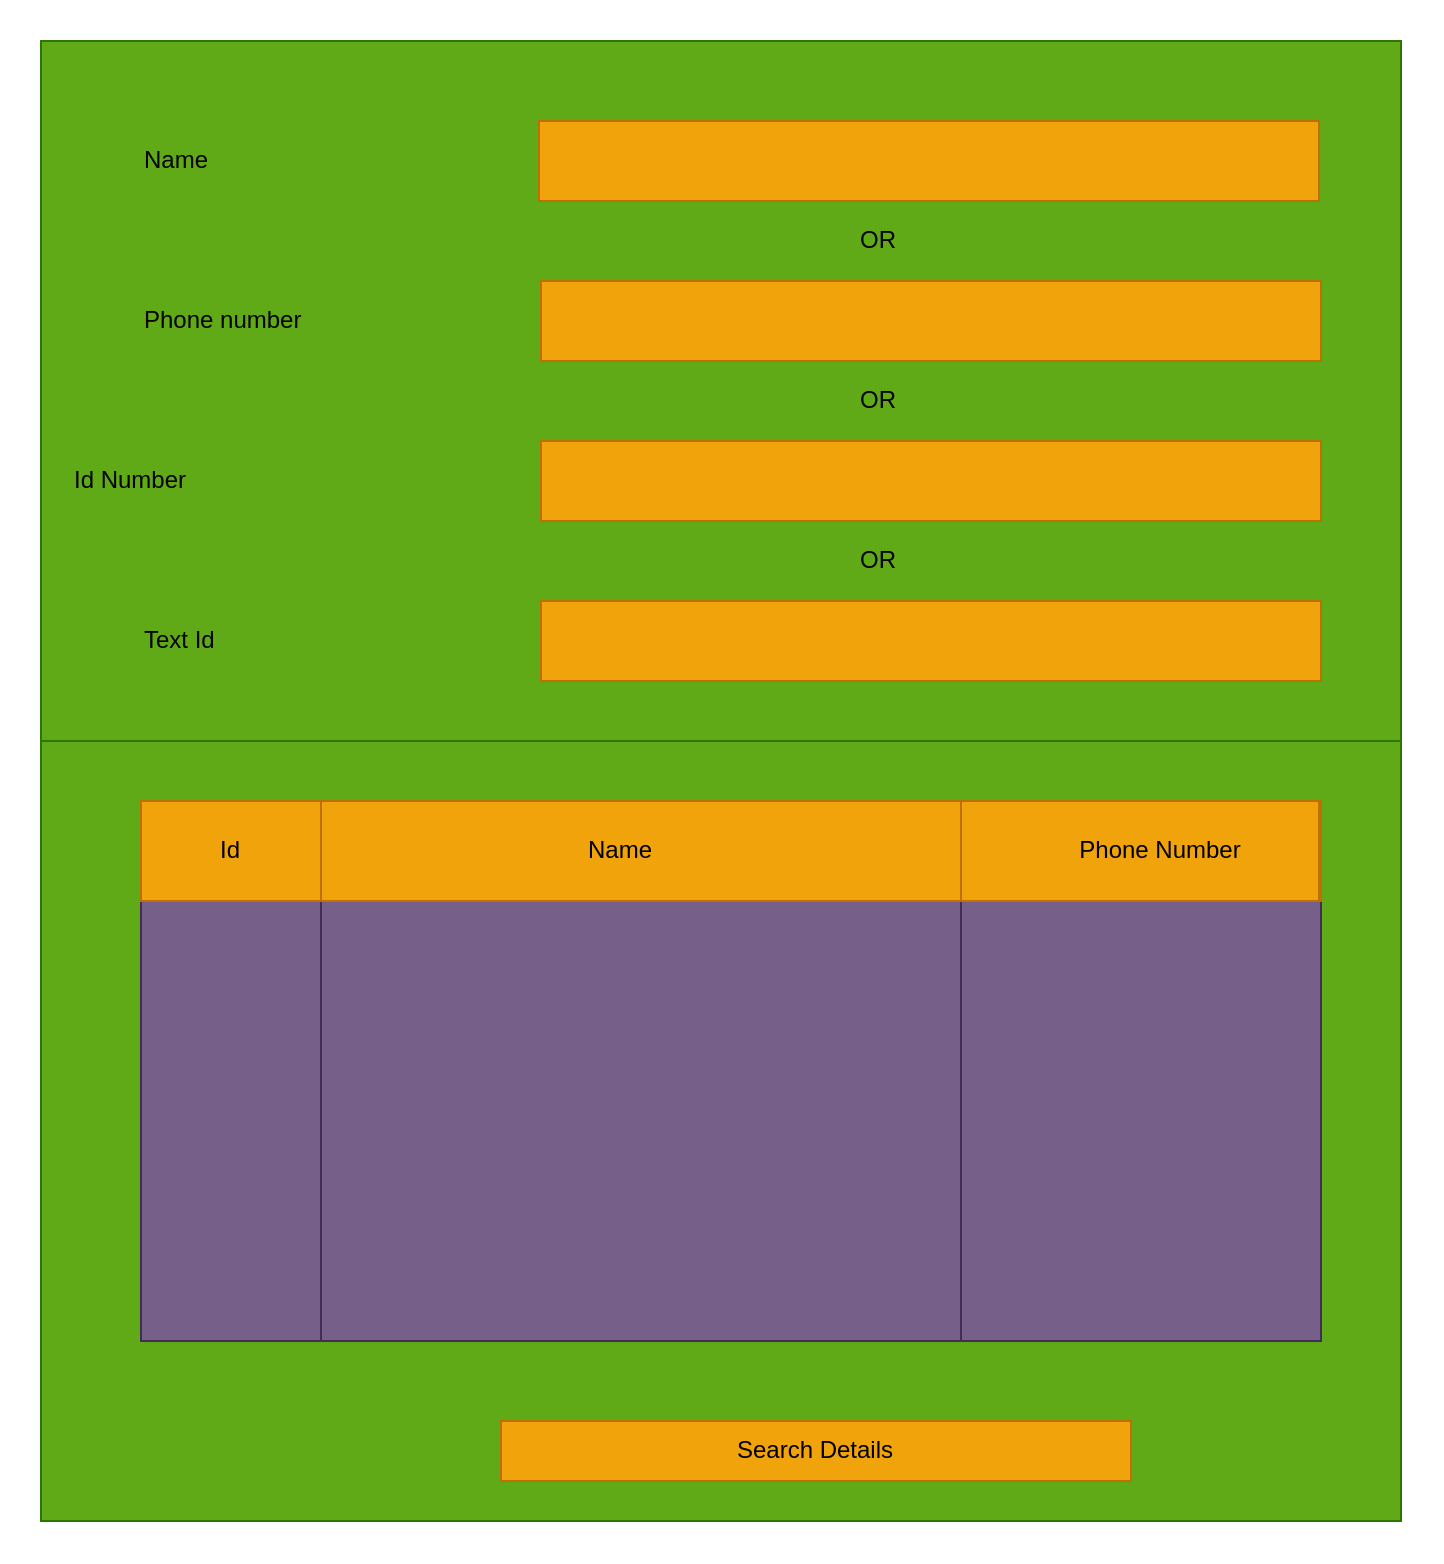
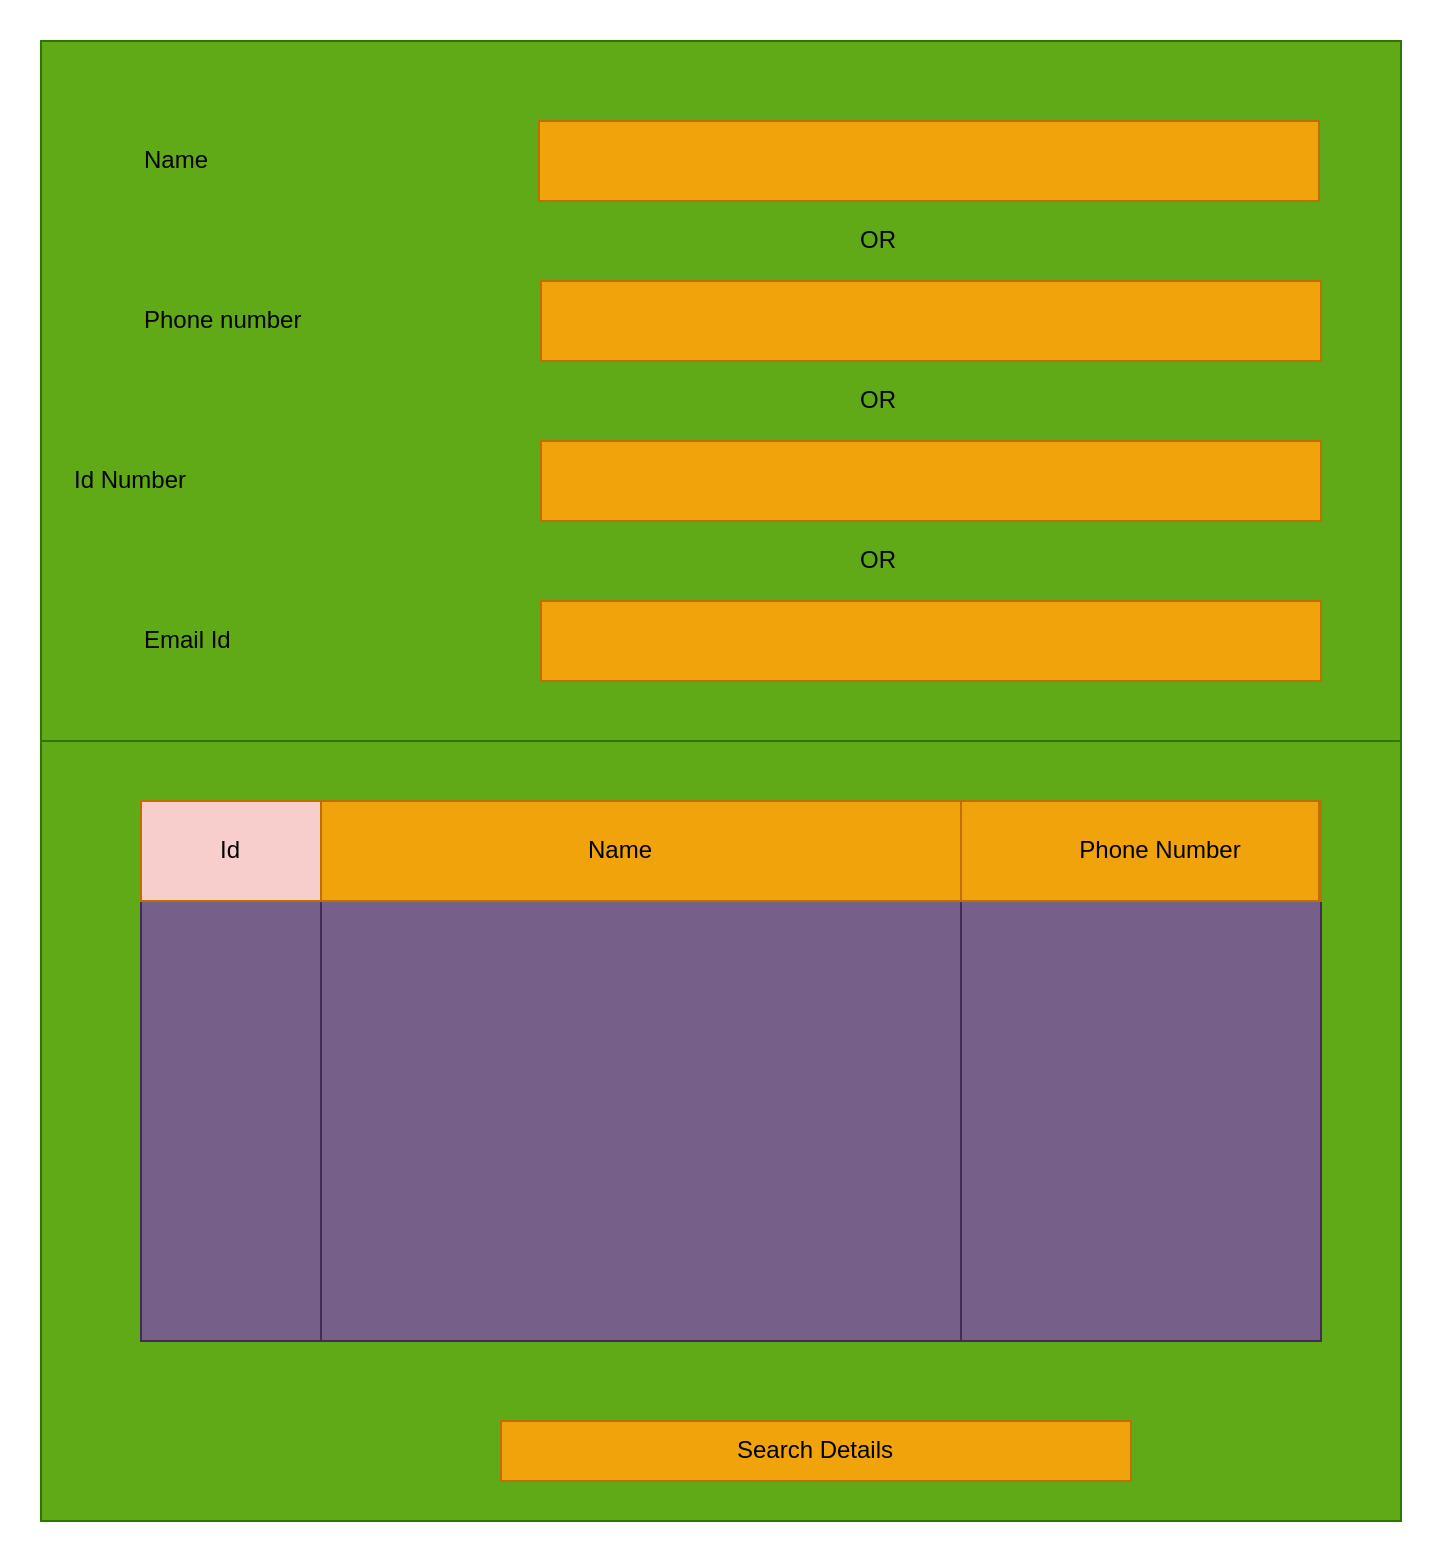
node "Text Id": label "Text Id" -> "Email Id"
node "Id": fillcolor #f0a30a -> #f8cecc
